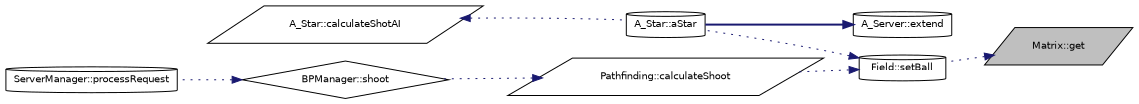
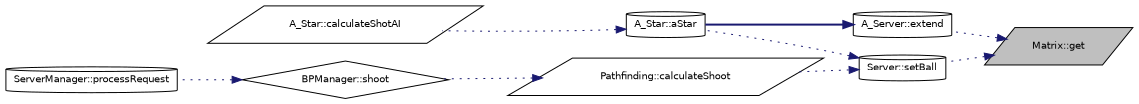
edge "A_Star::aStar" -> "A_Star::calculateShotAI": reversed
edge "A_Server::extend" -> "Matrix::get": added
node "Field::setBall": label "Field::setBall" -> "Server::setBall"
